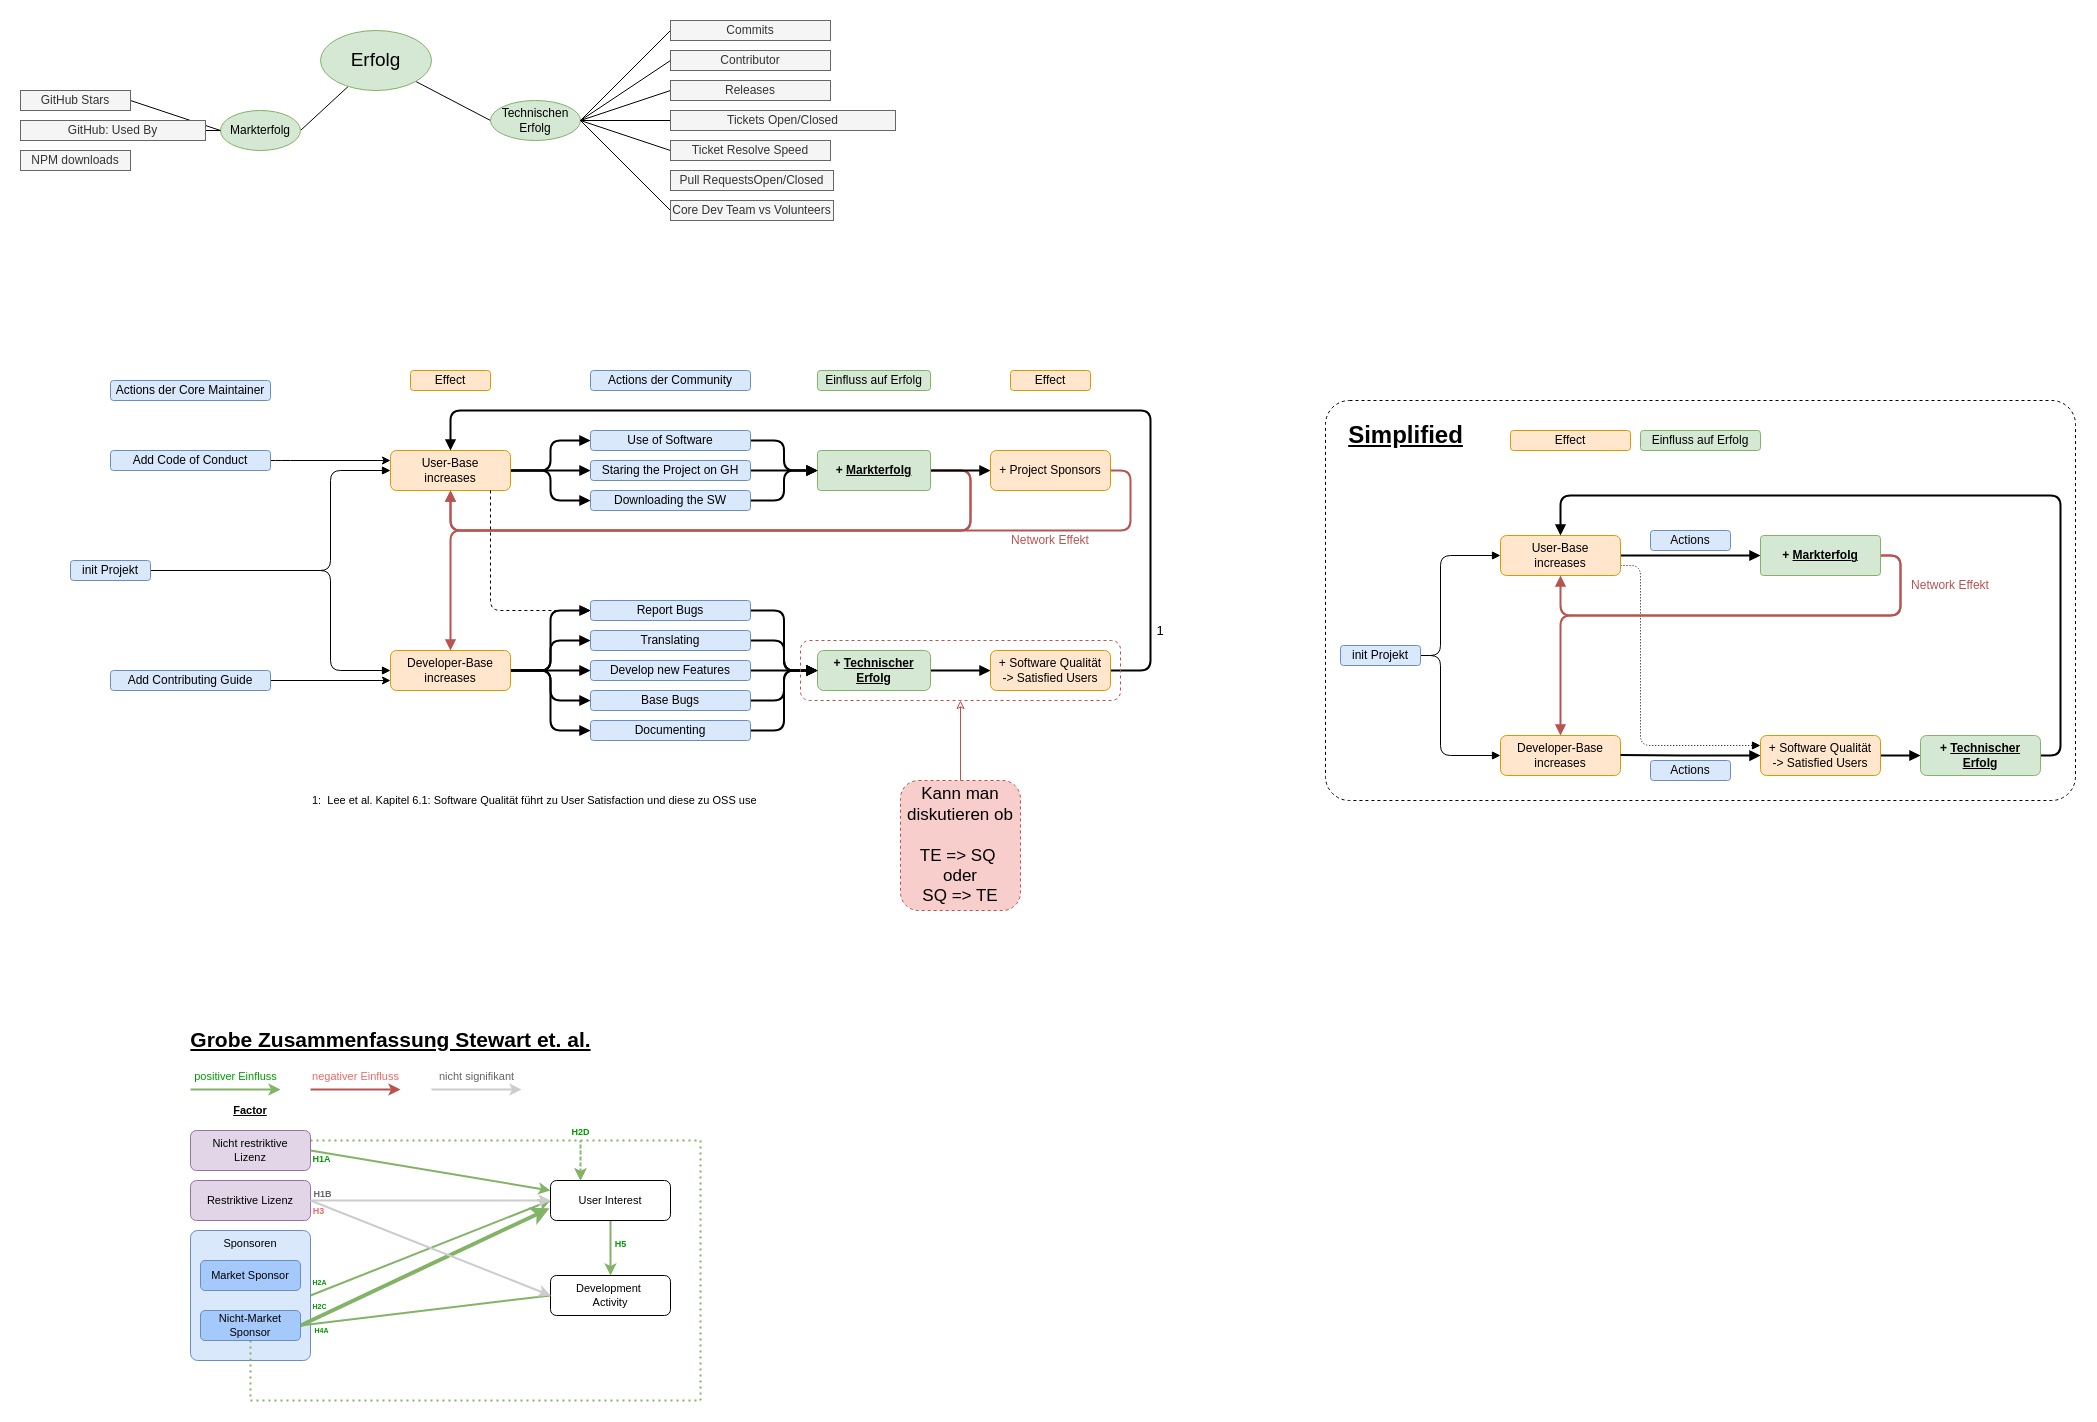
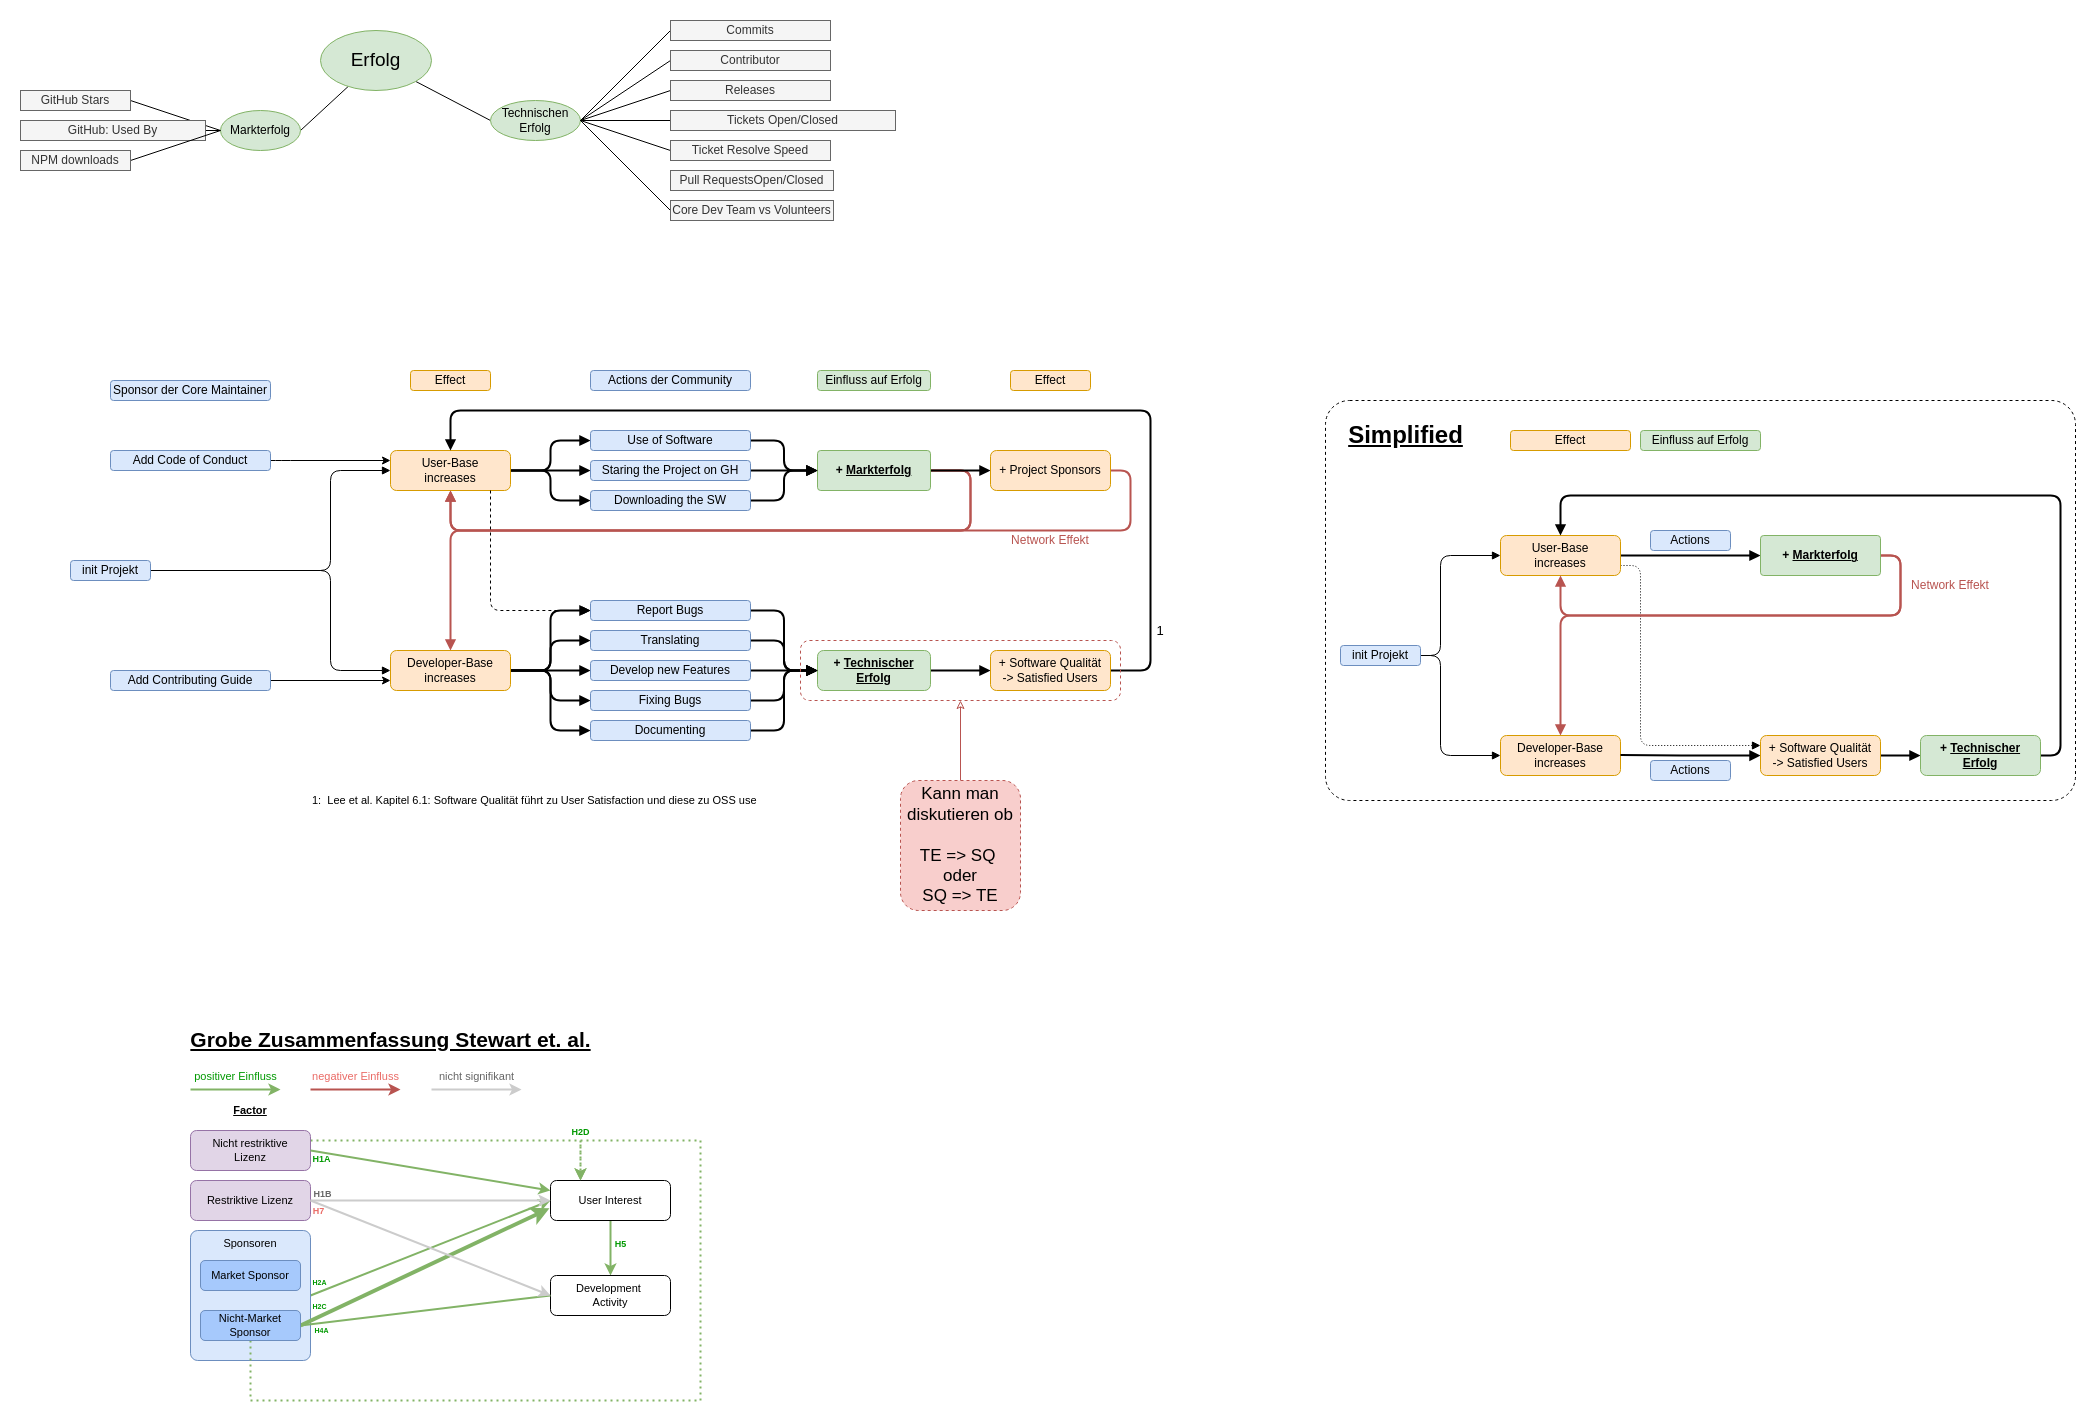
edge "Markterfolg" -- "NPM downloads": added
node "Actions der Core Maintainer": label "Actions der Core Maintainer" -> "Sponsor der Core Maintainer"
node "Base Bugs": label "Base Bugs" -> "Fixing Bugs"
node "H3": label "H3" -> "H7"
